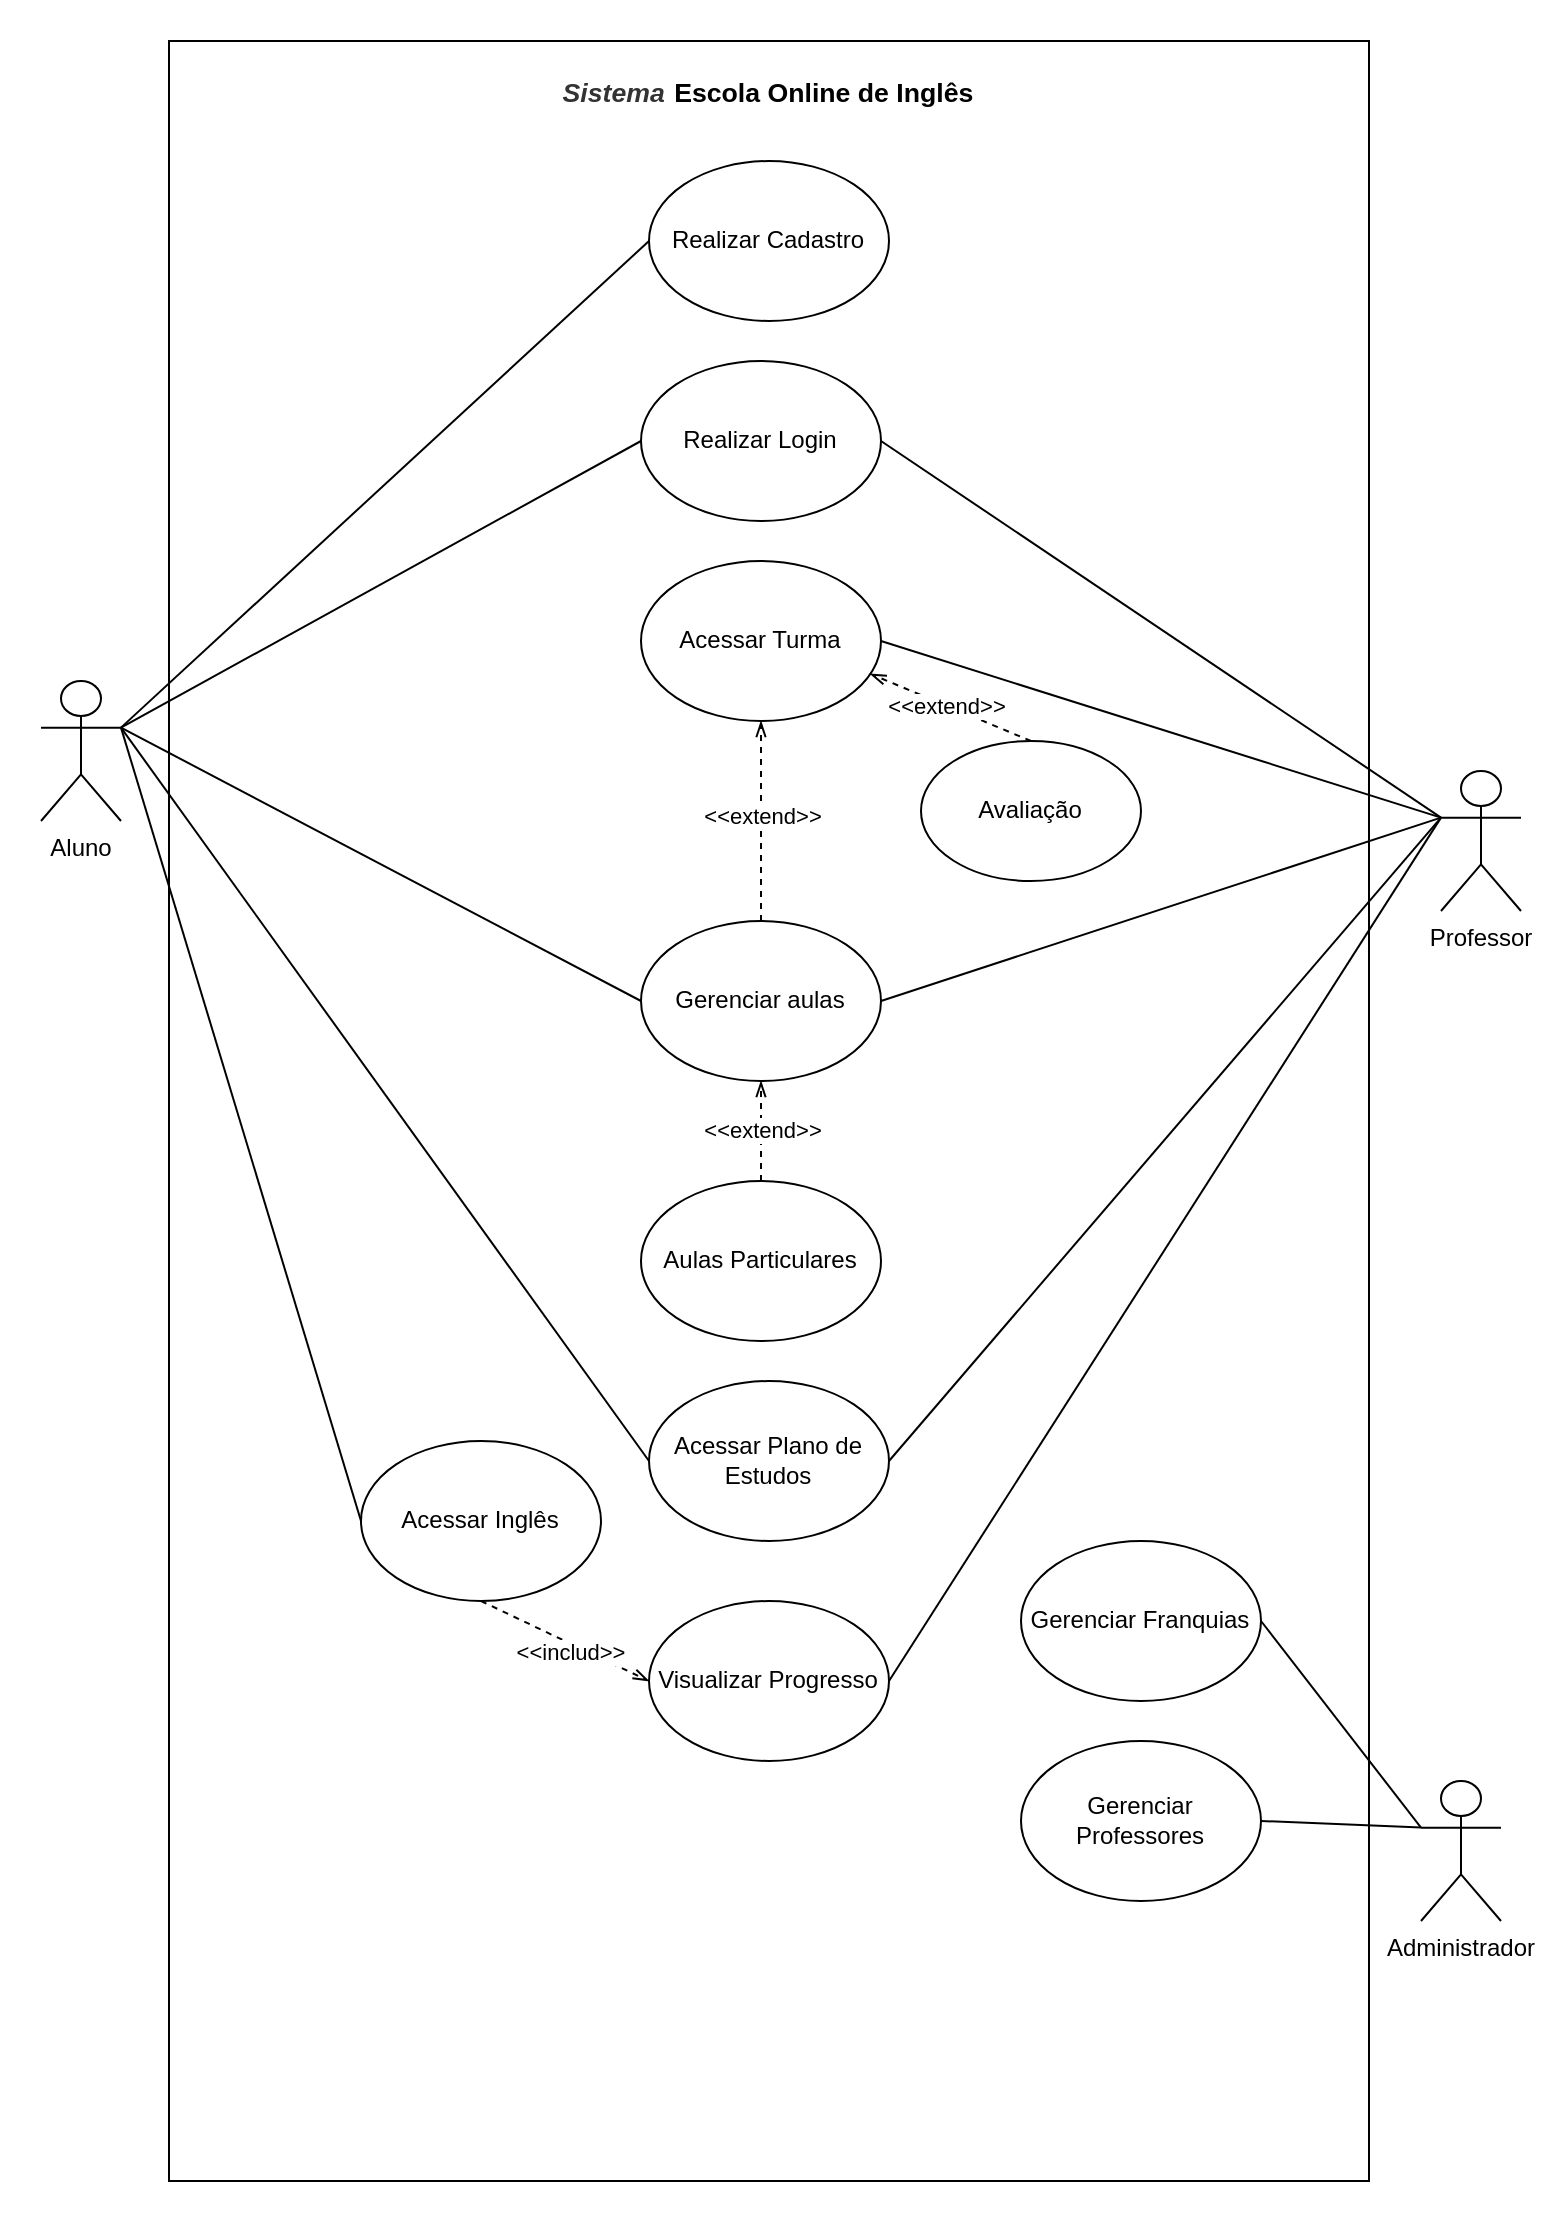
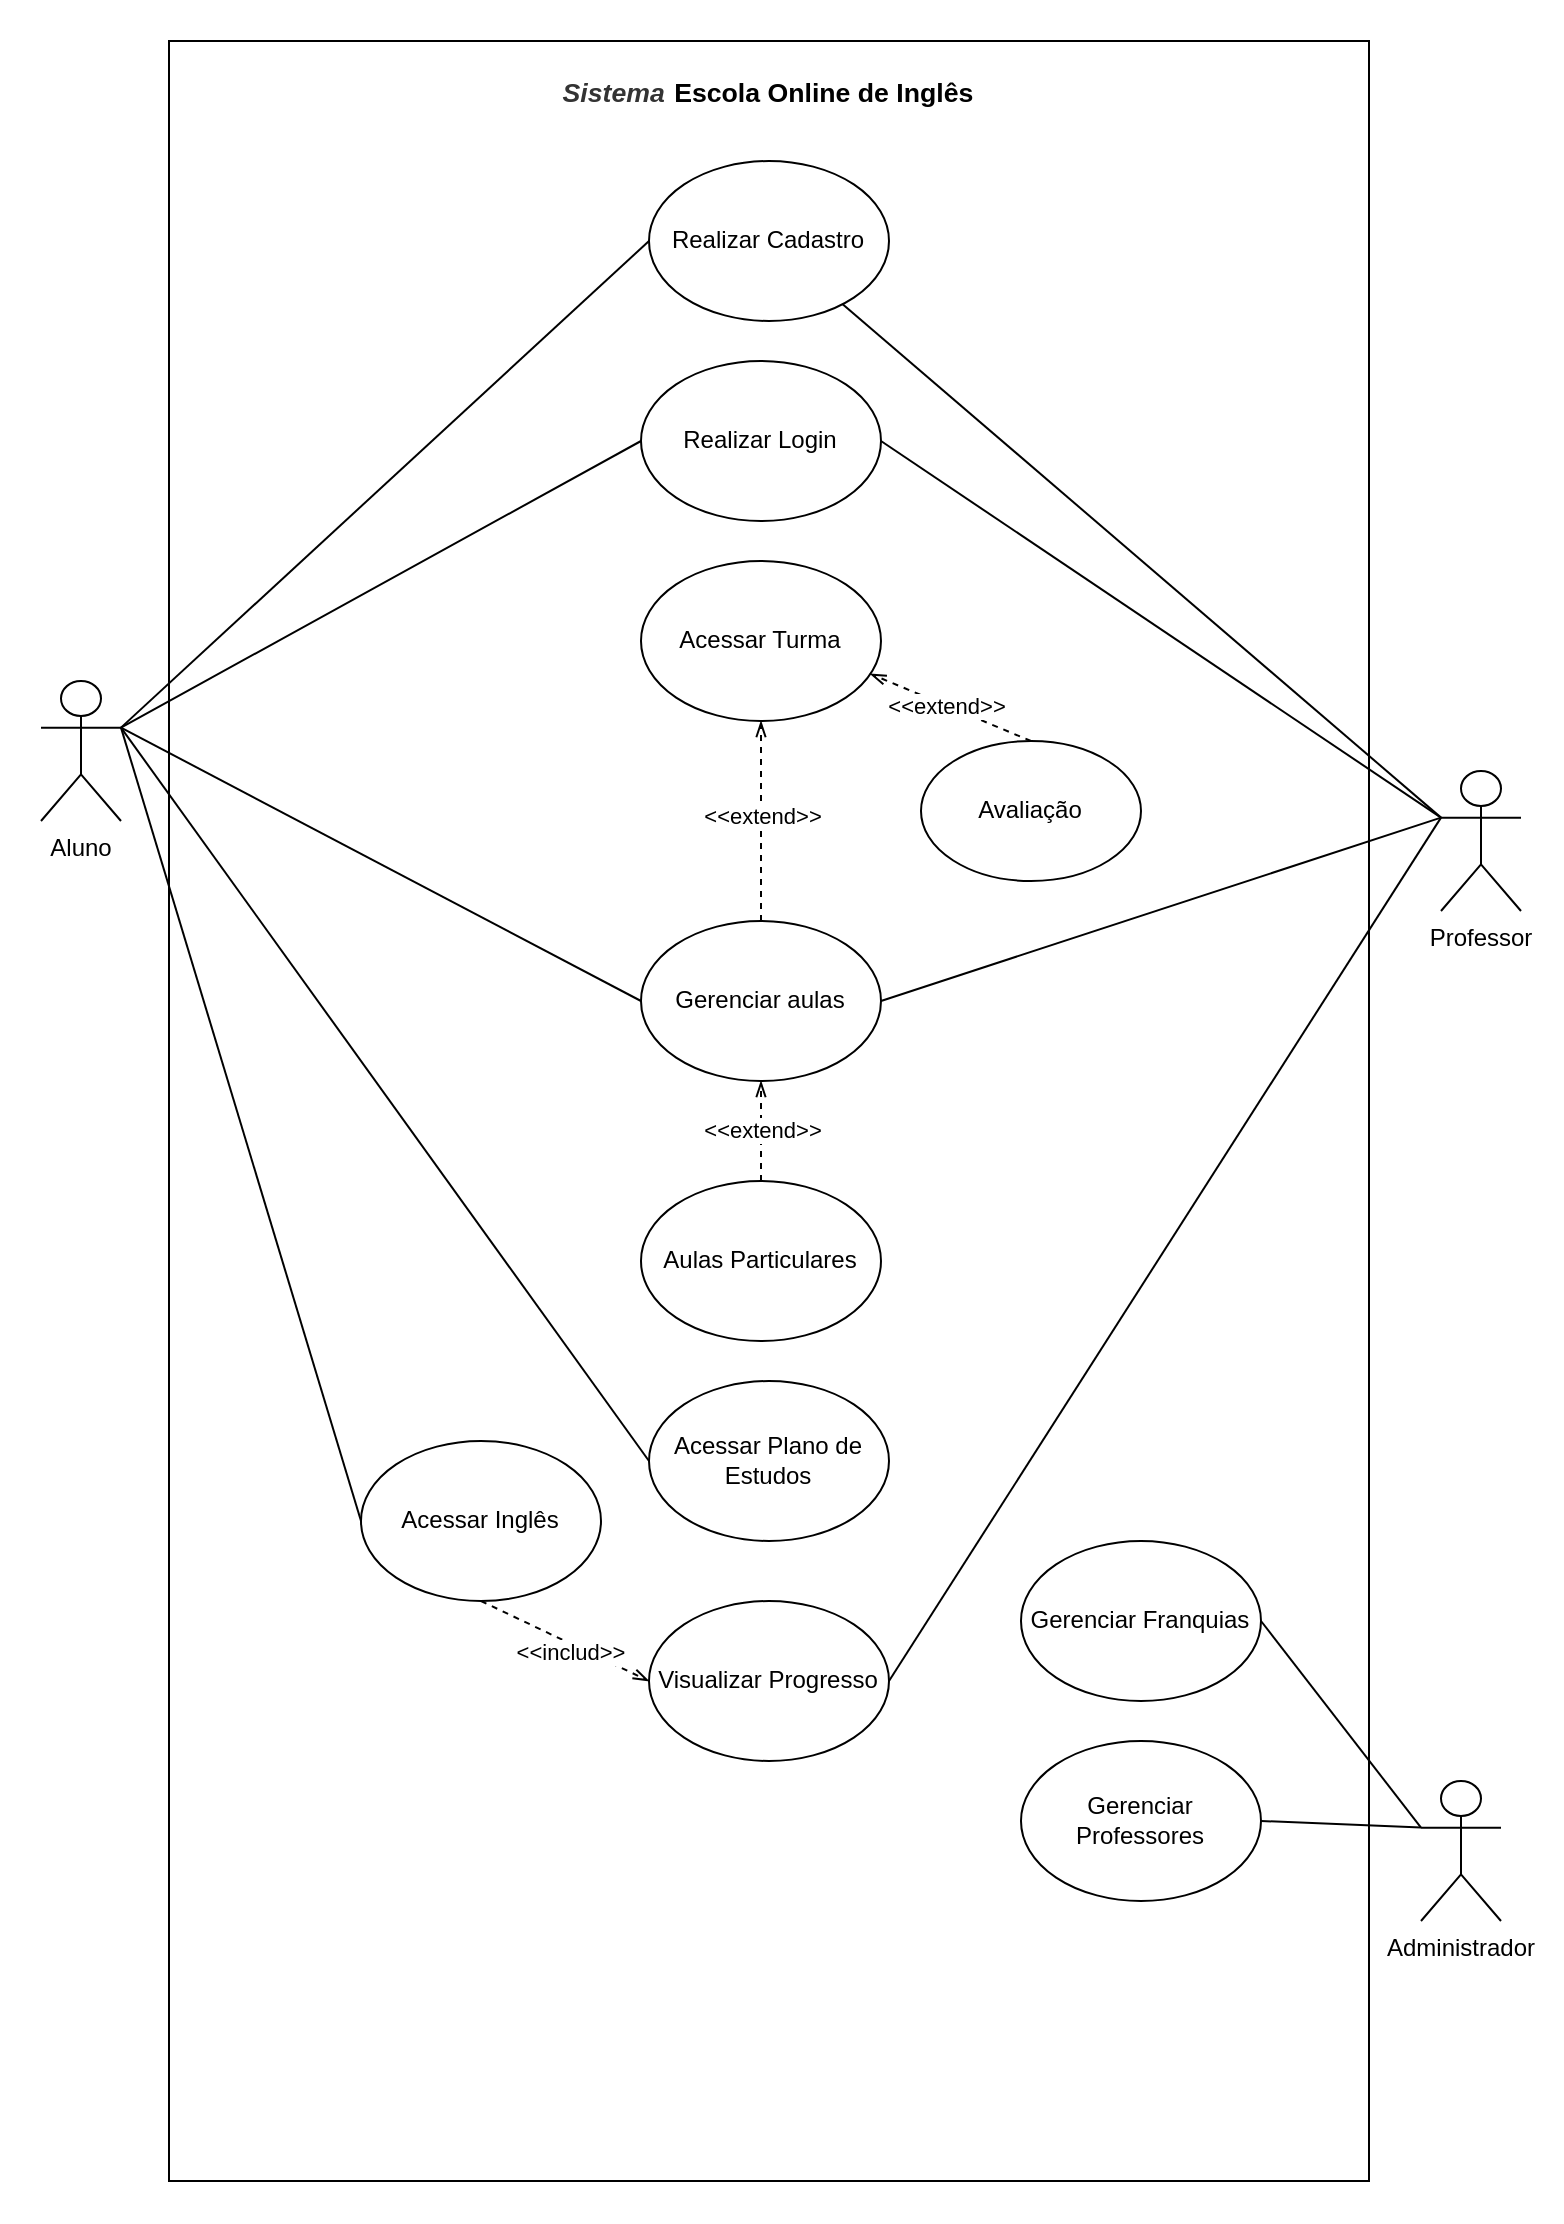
edge "Acessar Turma" -- "Professor": now "Realizar Cadastro" -- "Professor"
edge "Professor" -- "Acessar Plano de Estudos": removed
